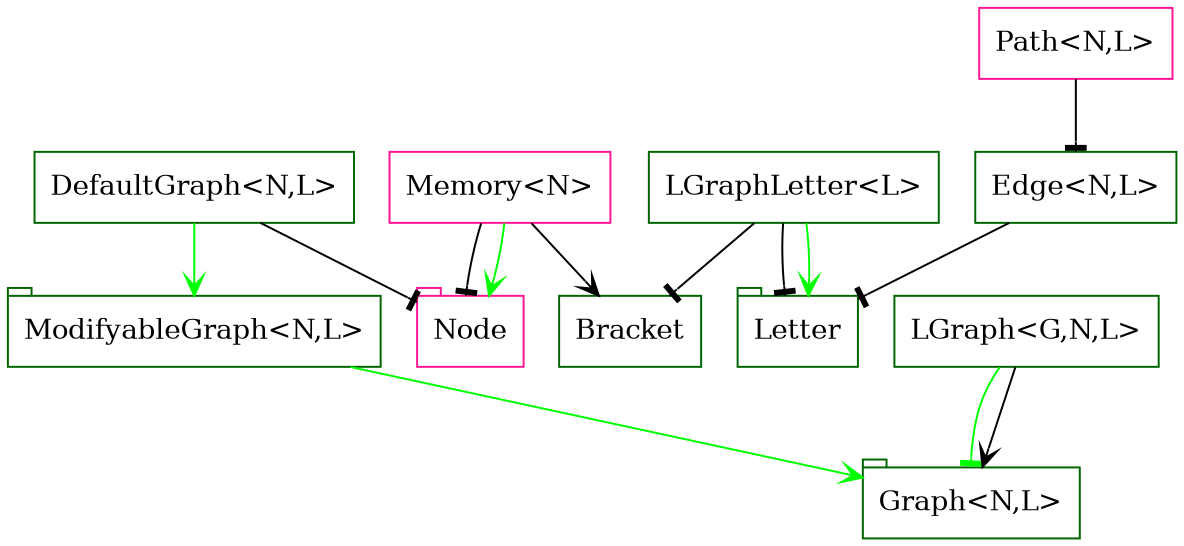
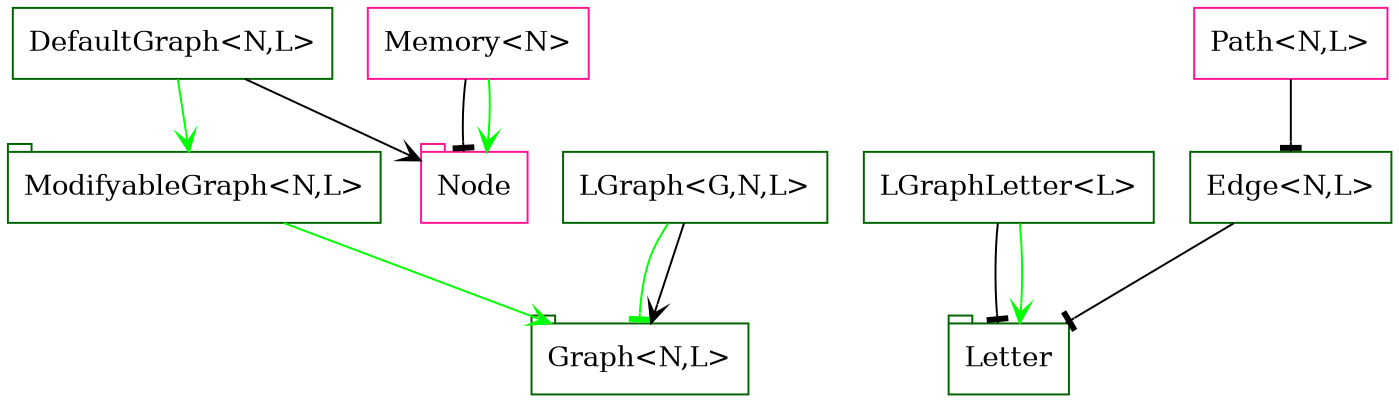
edge "DefaultGraph<N,L>" -> "Node": arrowhead tee -> vee
node "Bracket": removed
